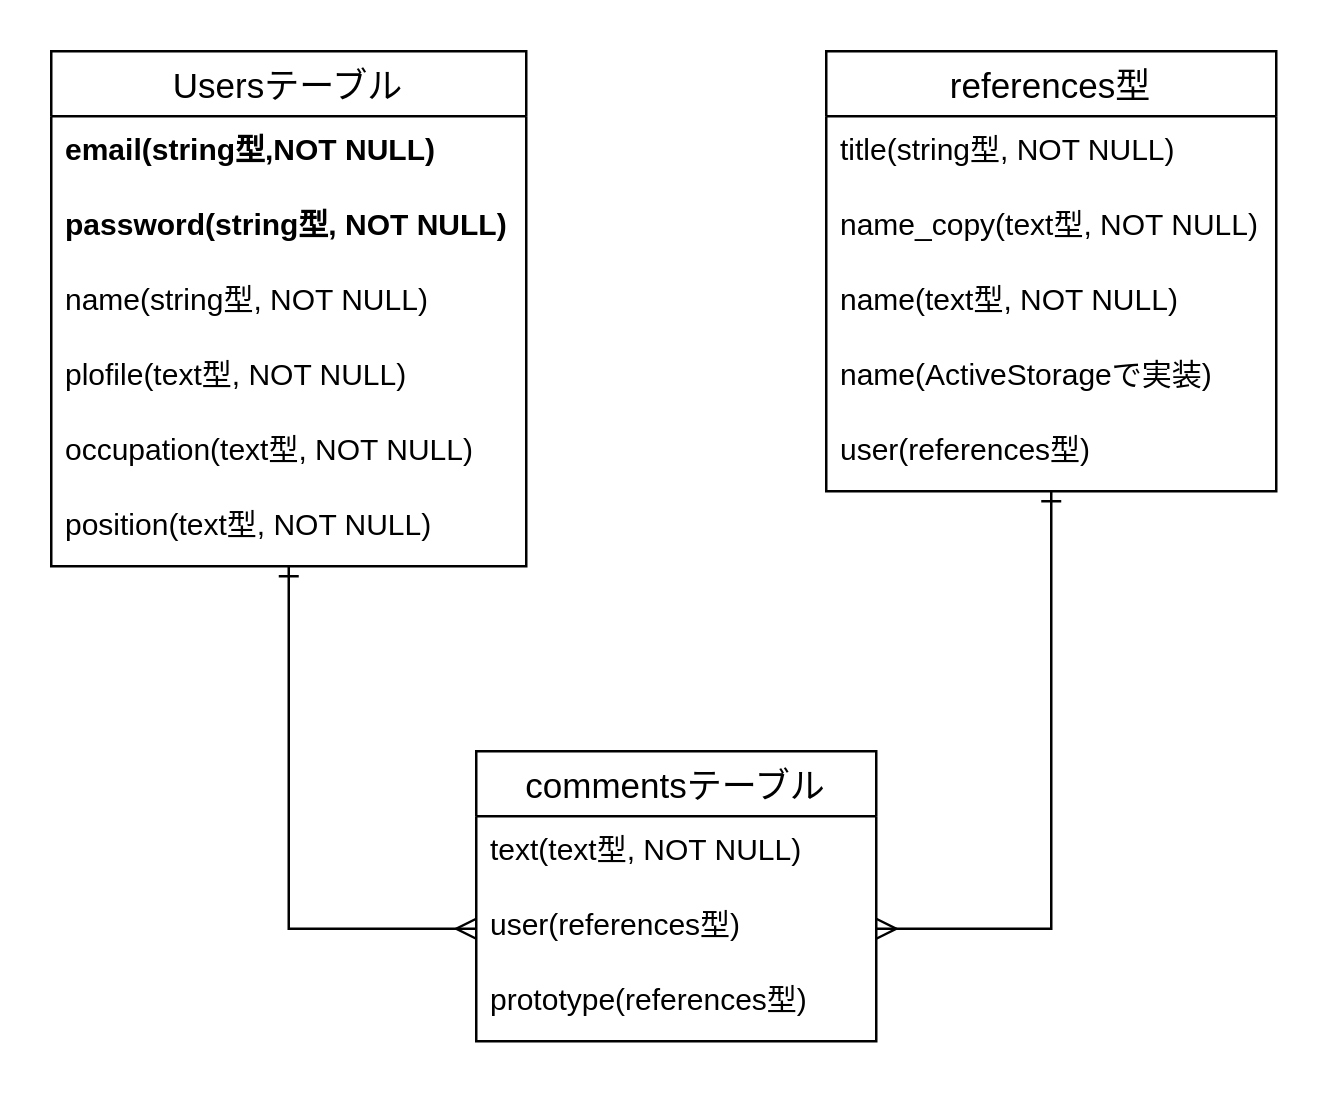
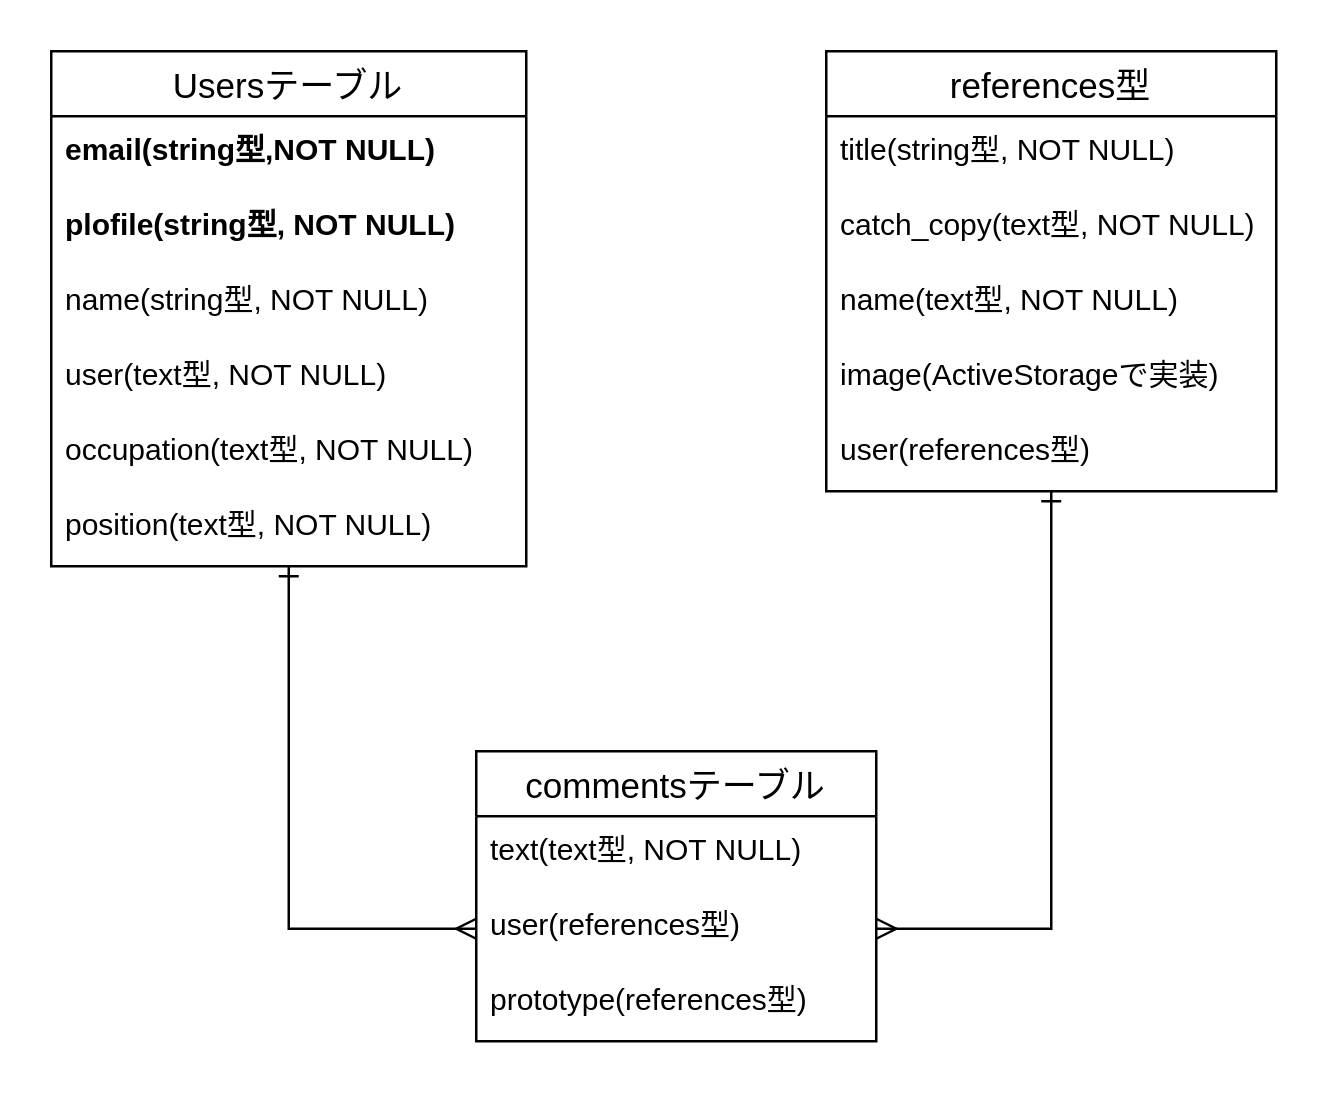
node "password(string型, NOT NULL)": label "password(string型, NOT NULL)" -> "plofile(string型, NOT NULL)"
node "name_copy(text型, NOT NULL)": label "name_copy(text型, NOT NULL)" -> "catch_copy(text型, NOT NULL)"
node "plofile(text型, NOT NULL)": label "plofile(text型, NOT NULL)" -> "user(text型, NOT NULL)"
node "name(ActiveStorageで実装)": label "name(ActiveStorageで実装)" -> "image(ActiveStorageで実装)"
